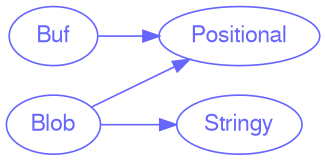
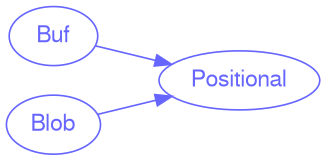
node "Stringy": removed
